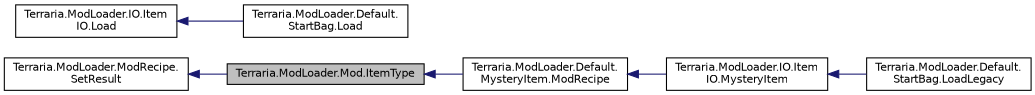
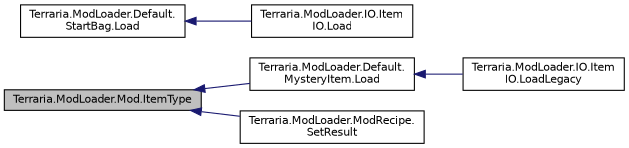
edge "Terraria.ModLoader.Default. StartBag.Load" -> "Terraria.ModLoader.IO.Item IO.Load": reversed
edge "Terraria.ModLoader.Mod.ItemType" -> "Terraria.ModLoader.ModRecipe. SetResult": reversed
node "Terraria.ModLoader.Default. MysteryItem.ModRecipe": label "Terraria.ModLoader.Default. MysteryItem.ModRecipe" -> "Terraria.ModLoader.Default. MysteryItem.Load"
node "Terraria.ModLoader.IO.Item IO.MysteryItem": label "Terraria.ModLoader.IO.Item IO.MysteryItem" -> "Terraria.ModLoader.IO.Item IO.LoadLegacy"
node "Terraria.ModLoader.Default. StartBag.LoadLegacy": removed
